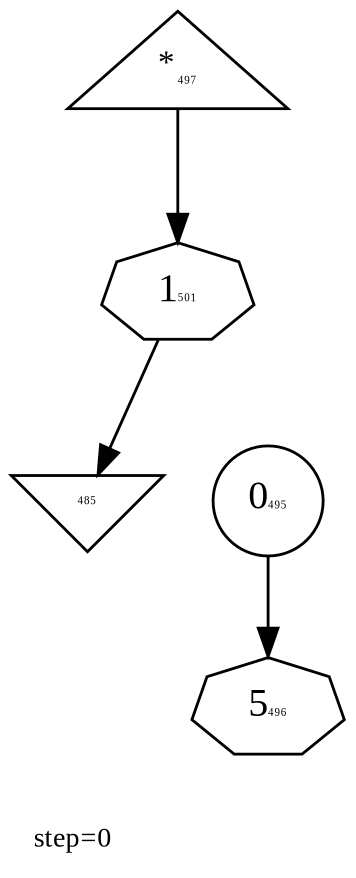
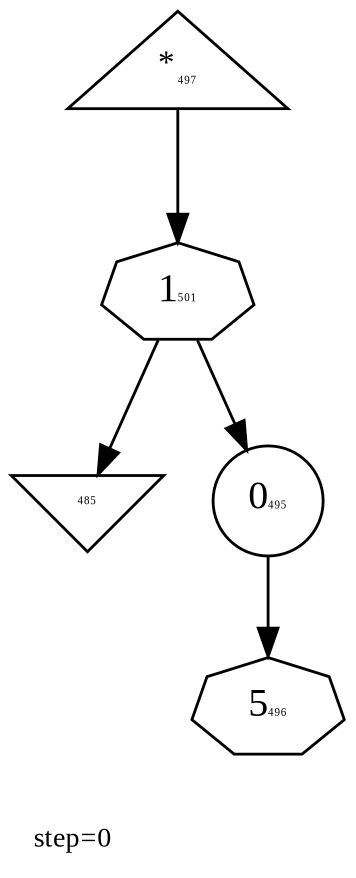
edge "1" -> "0": added
